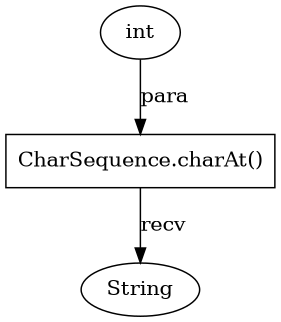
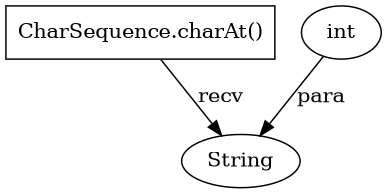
edge "int" -> "CharSequence.charAt()": now "int" -> "String"
